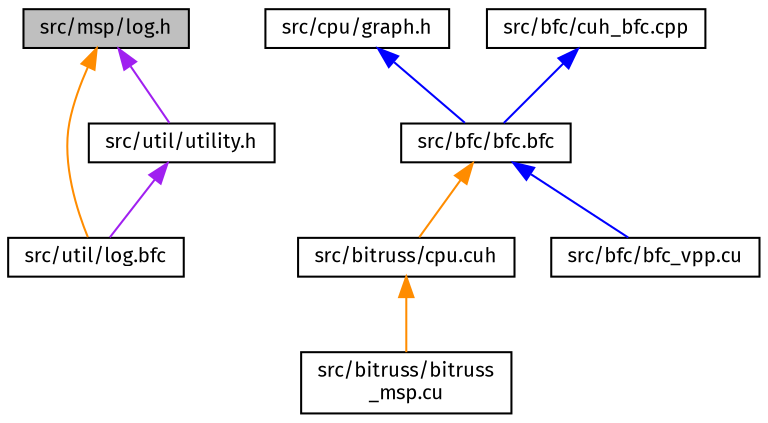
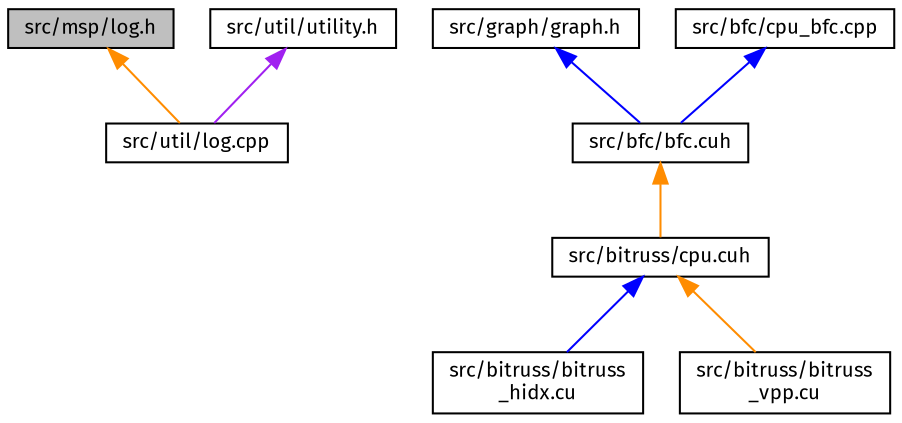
node "src/cpu/graph.h": label "src/cpu/graph.h" -> "src/graph/graph.h"
node "src/bfc/cuh_bfc.cpp": label "src/bfc/cuh_bfc.cpp" -> "src/bfc/cpu_bfc.cpp"
edge "src/util/utility.h" -> "src/msp/log.h": removed
node "src/bfc/bfc.bfc": label "src/bfc/bfc.bfc" -> "src/bfc/bfc.cuh"
node "src/util/log.bfc": label "src/util/log.bfc" -> "src/util/log.cpp"
node "src/bfc/bfc_vpp.cu": removed
node "src/bitruss/bitruss _msp.cu": label "src/bitruss/bitruss _msp.cu" -> "src/bitruss/bitruss _vpp.cu"
node "src/bitruss/bitruss _hidx.cu": added
